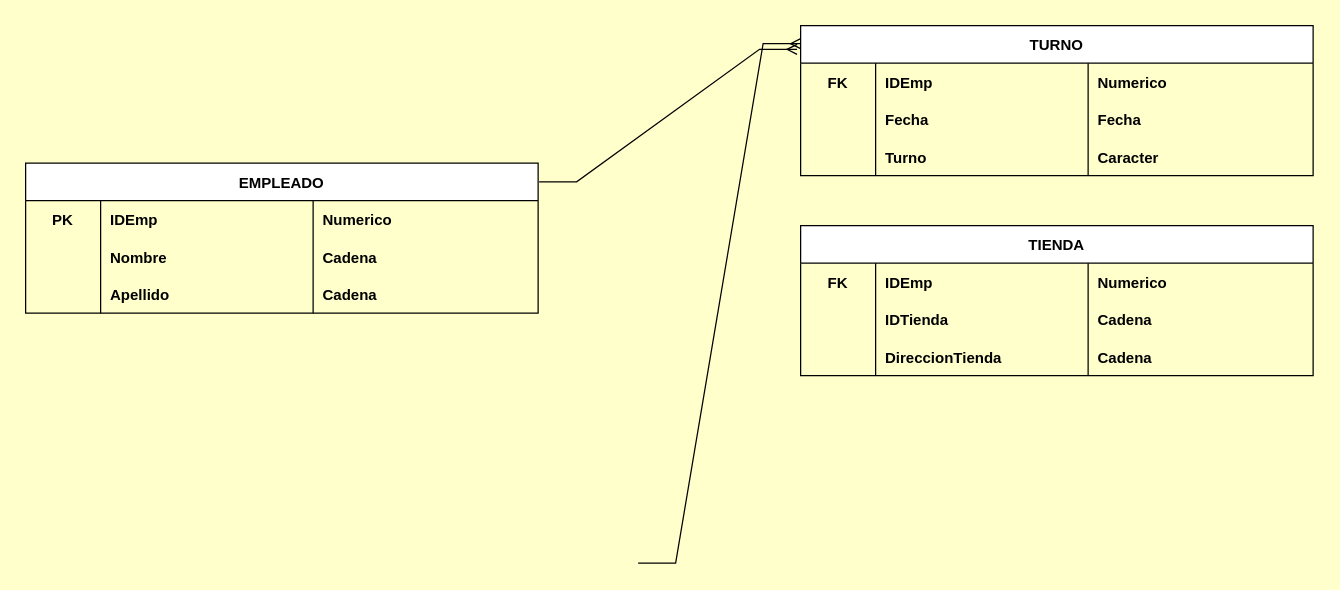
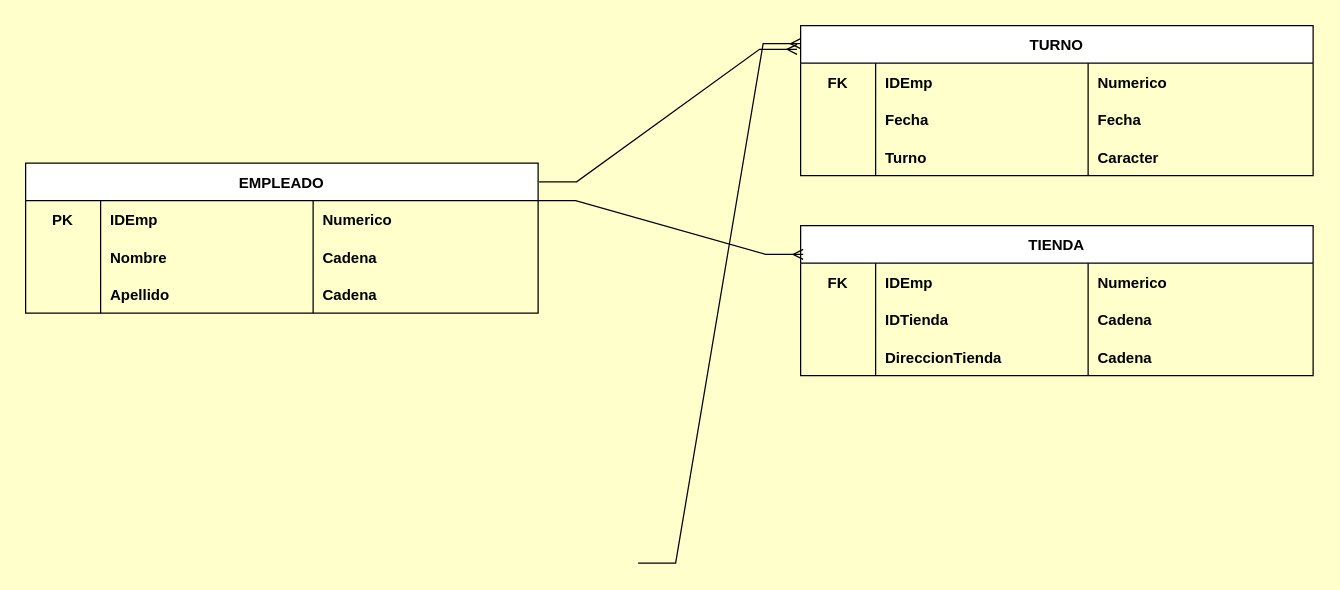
edge "EMPLEADO" -> "TIENDA": added
